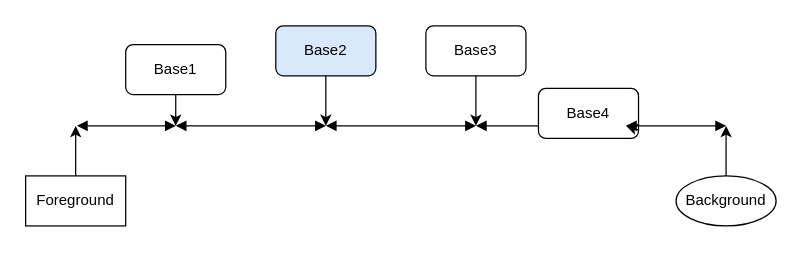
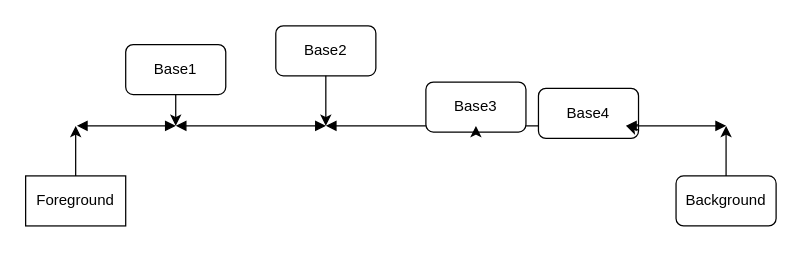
node "Base2": fillcolor #dae8fc -> #ffffff
node "Base3": moved (476, 51) -> (476, 107)
node "Background": shape ellipse -> rounded rectangle
